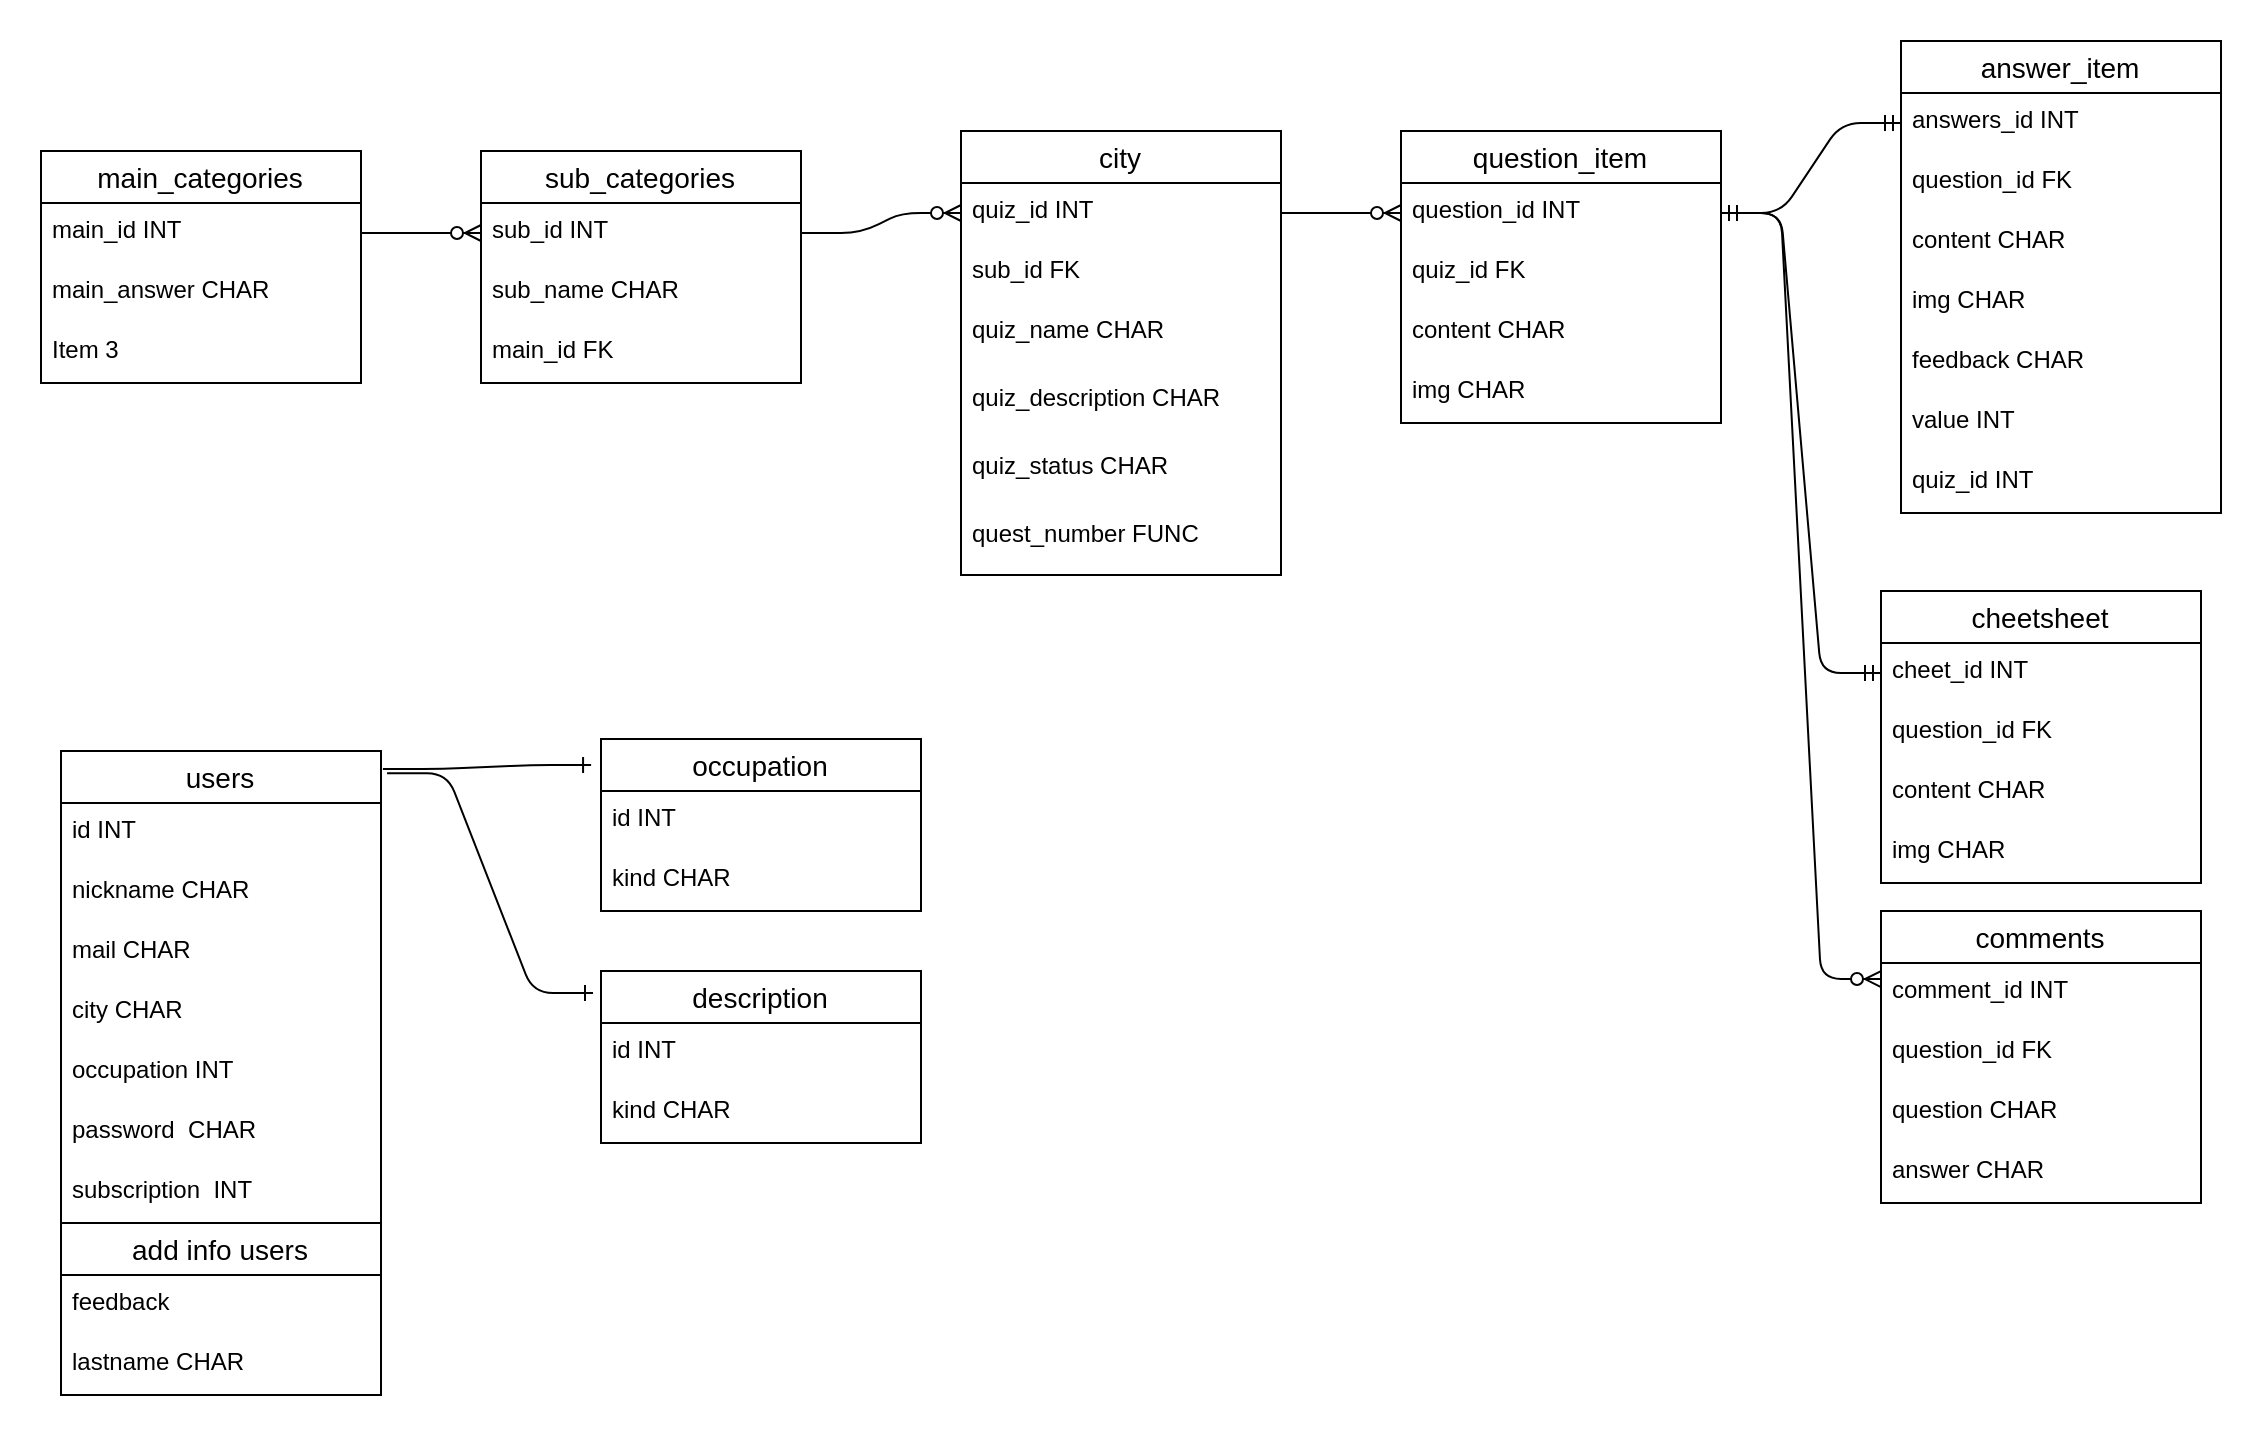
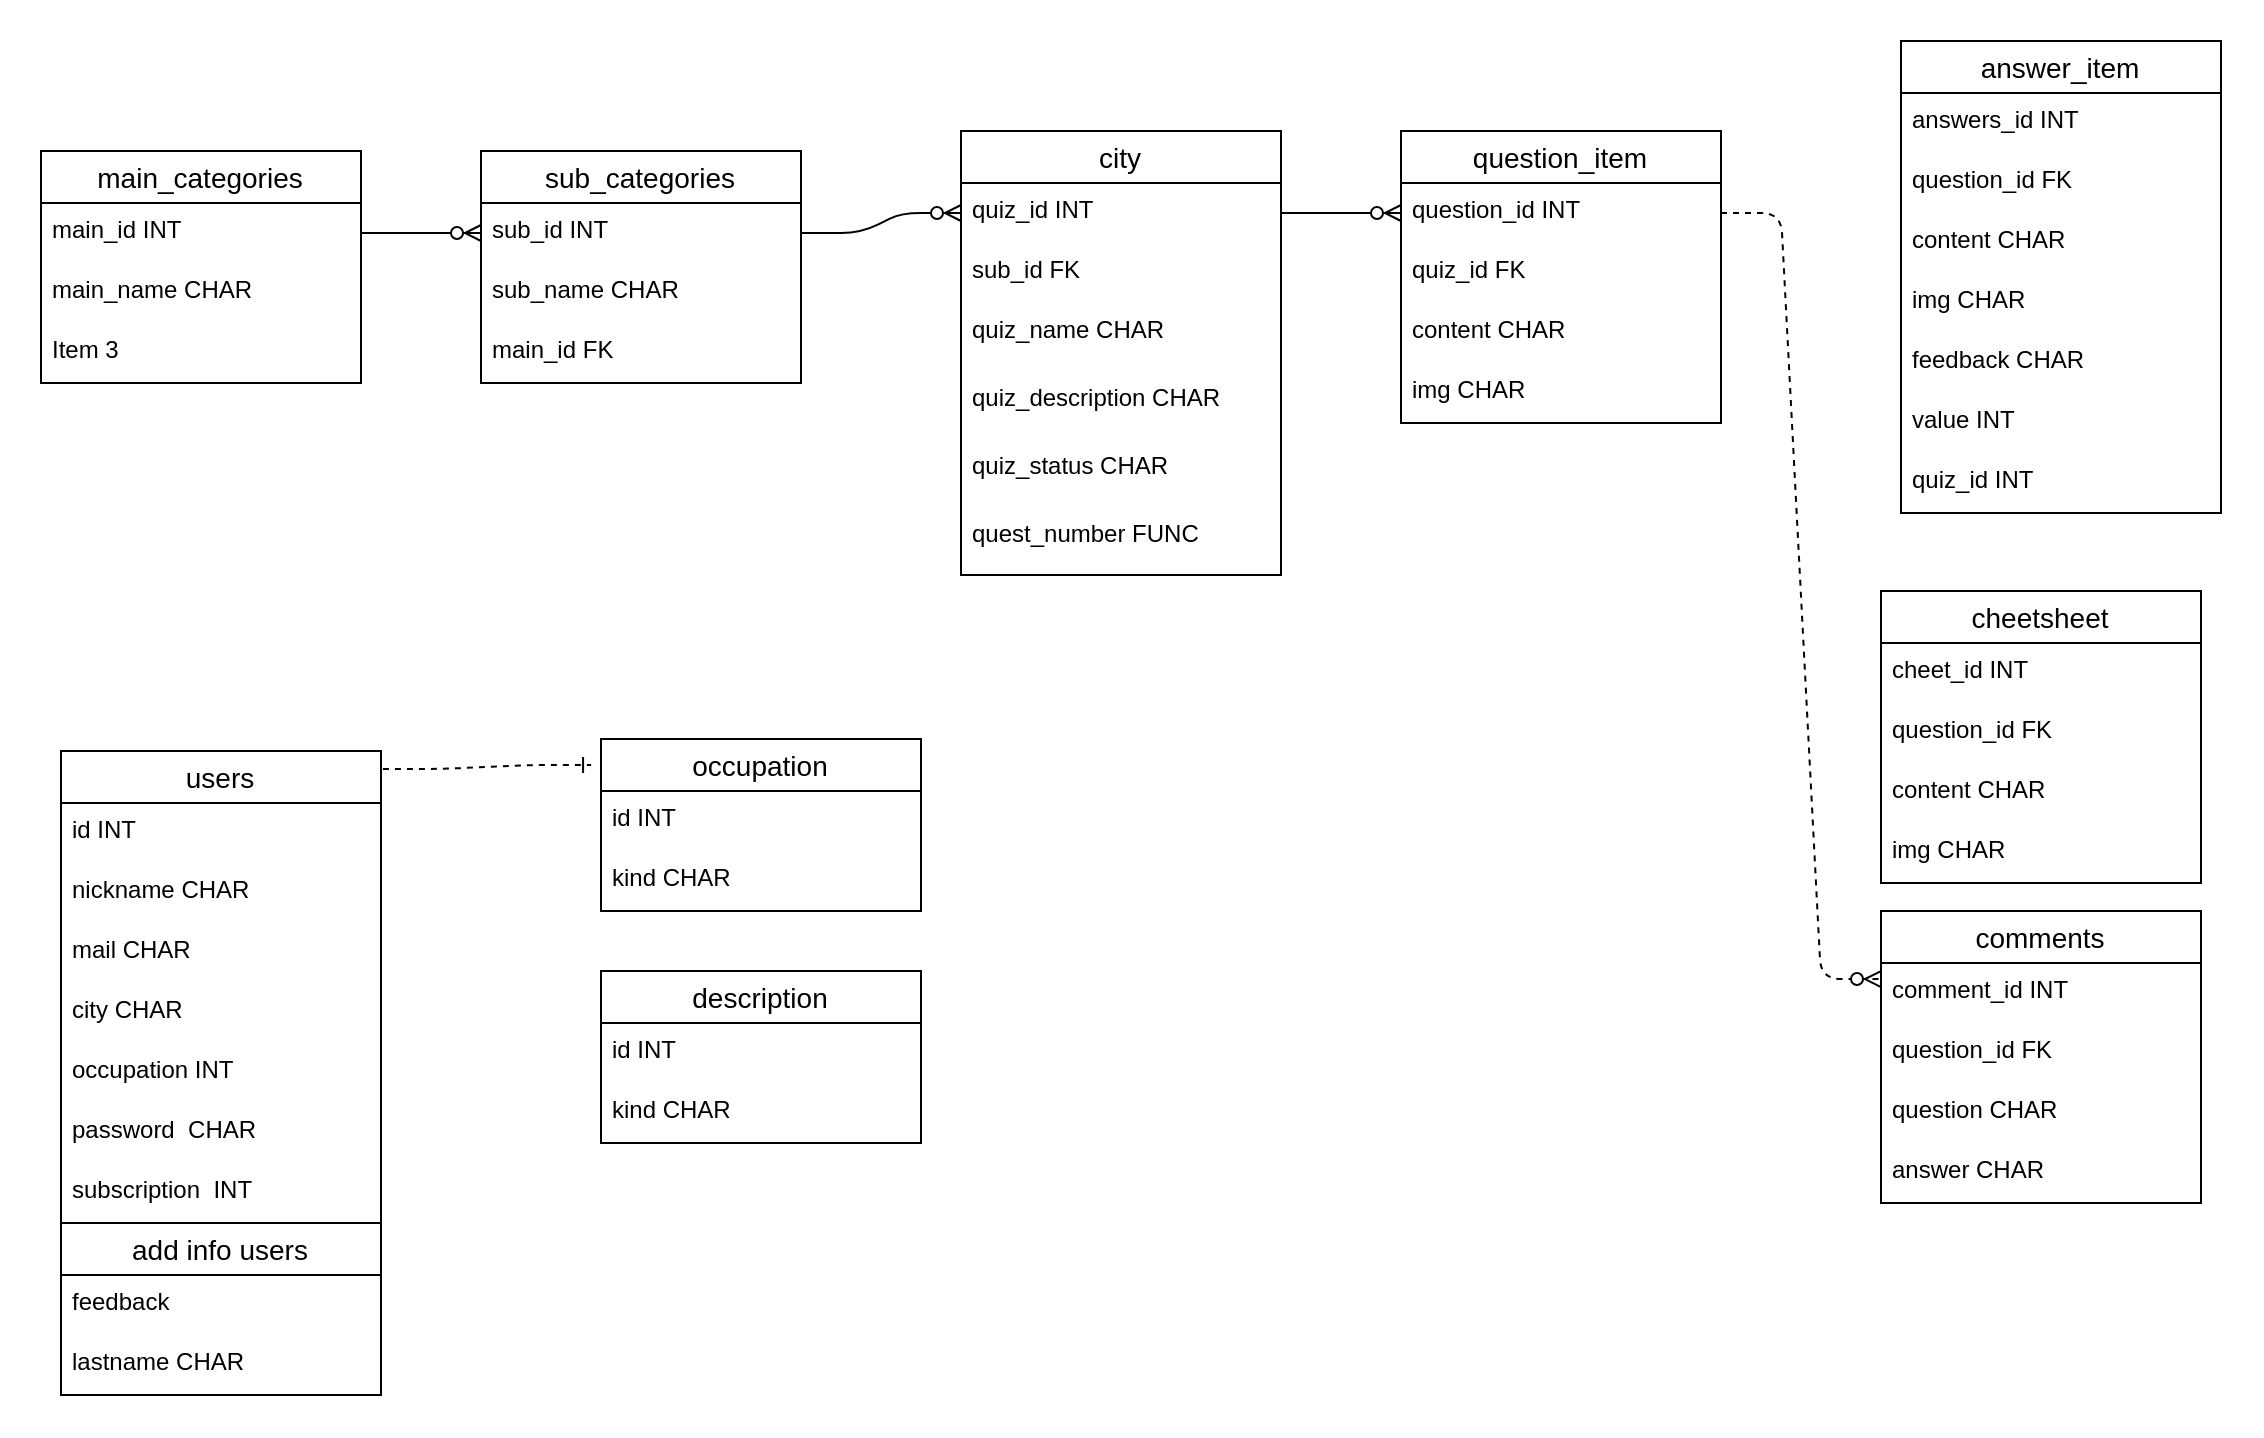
edge "answers_id INT" -- "question_id INT": removed
node "main_answer CHAR": label "main_answer CHAR" -> "main_name CHAR"
edge "question_id INT" -- "cheet_id INT": removed
edge "question_id INT" -> "comment_id INT": style solid -> dashed
edge "users" -> "occupation": style solid -> dashed
edge "users" -> "description": removed
